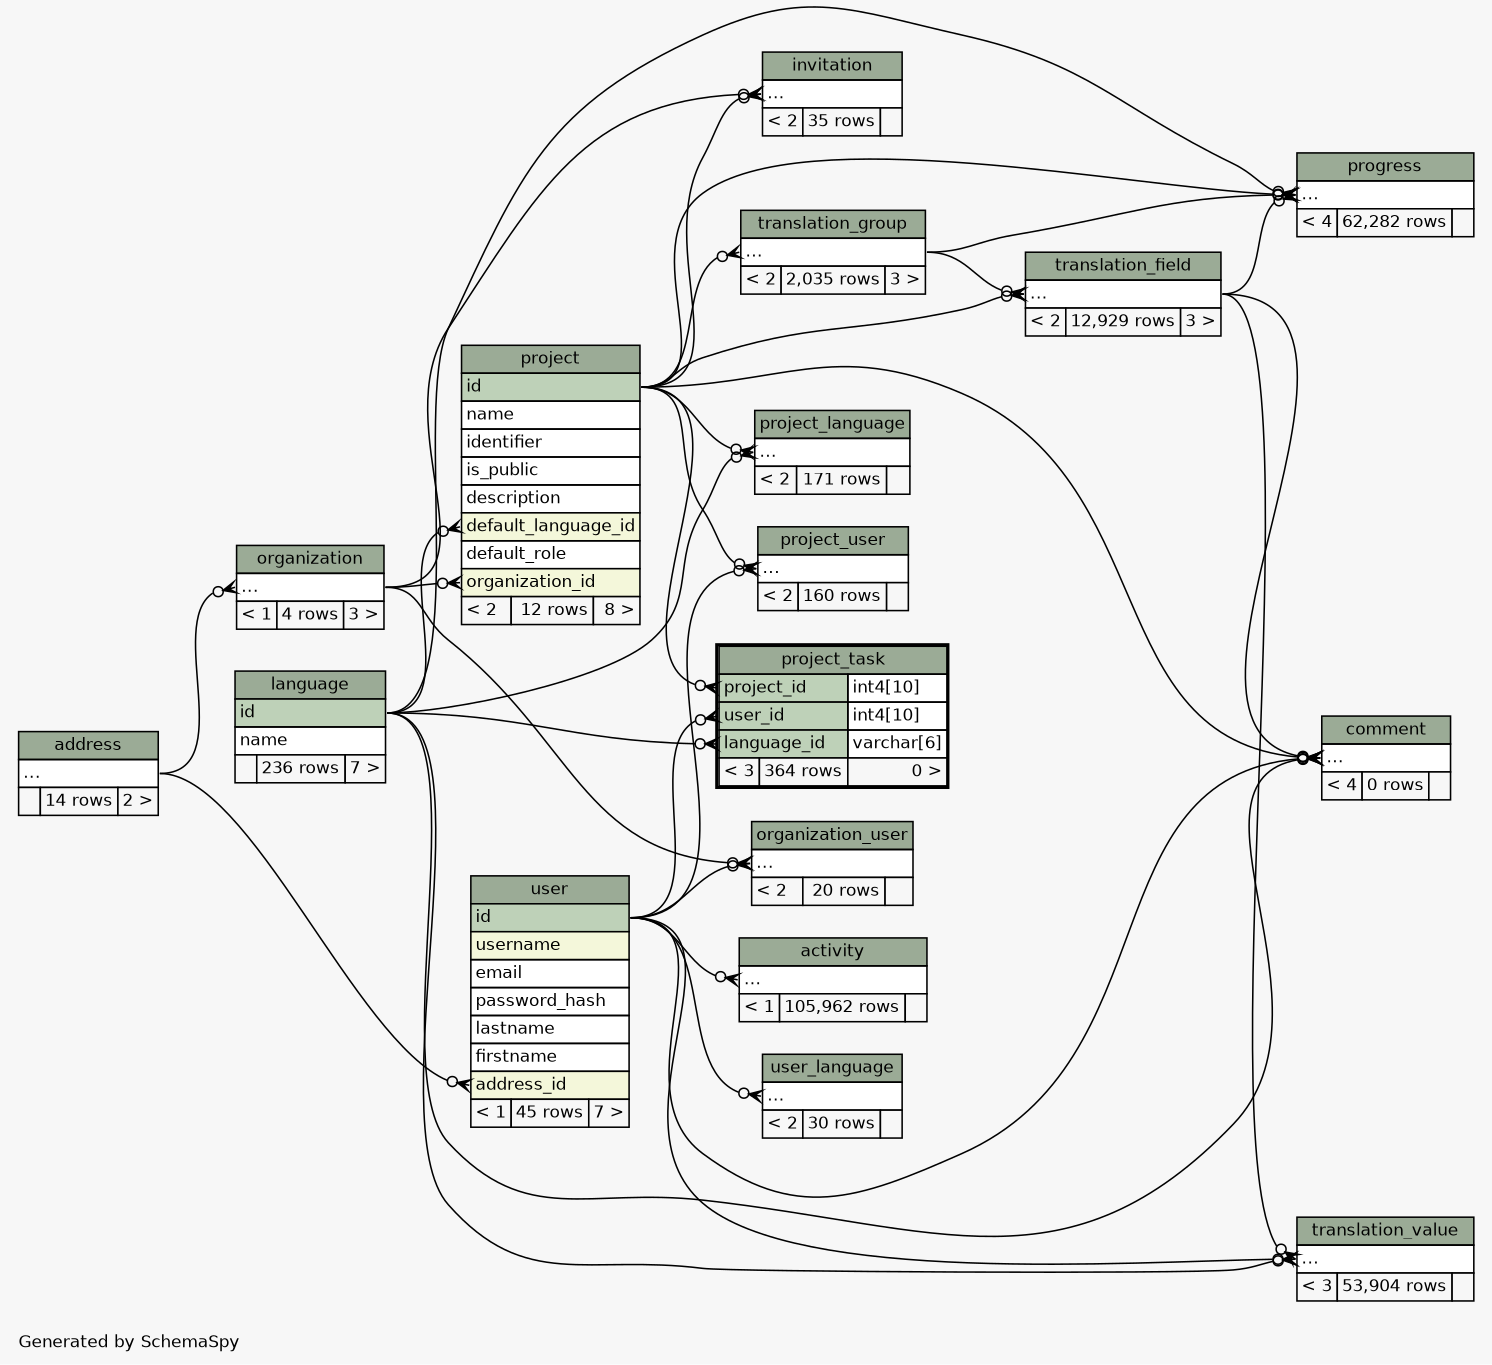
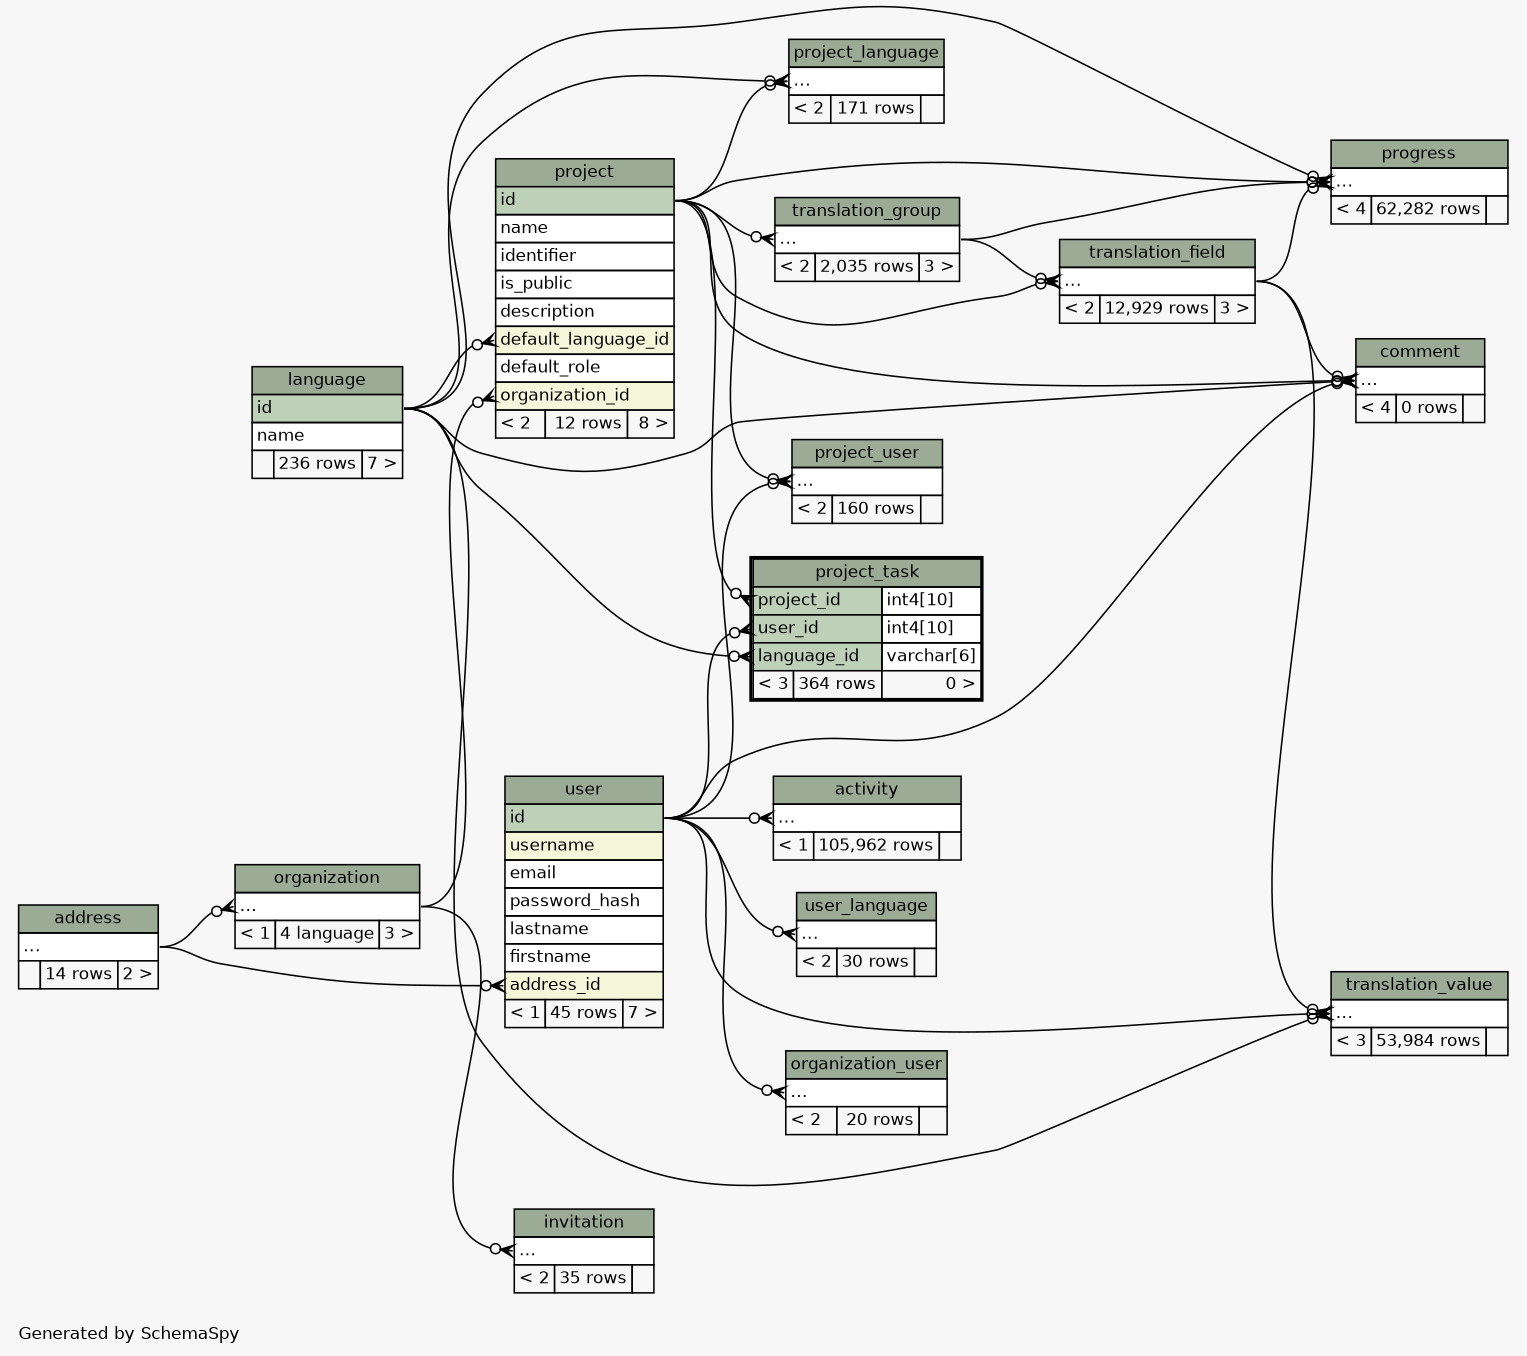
edge "project" -> "invitation": removed
node "organization": text "4 rows" -> "4 language"
edge "organization" -> "organization_user": removed
node "translation_value": text "53,904 rows" -> "53,984 rows"
